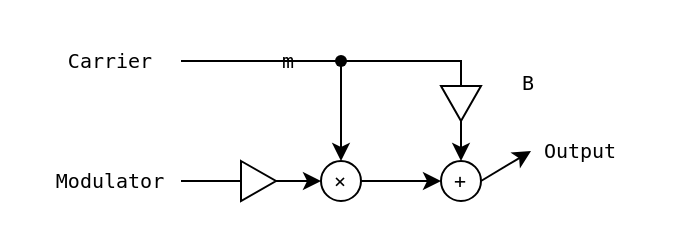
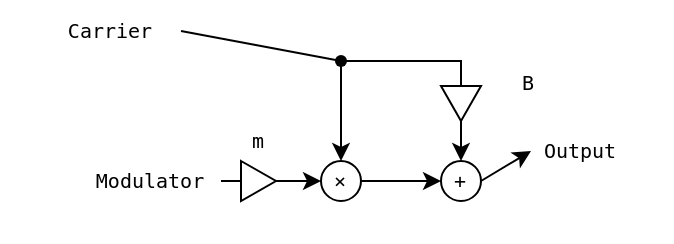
node "Carrier": moved (111, 61) -> (111, 31)
node "m": moved (289, 61) -> (259, 141)
node "Modulator": moved (111, 181) -> (151, 181)
